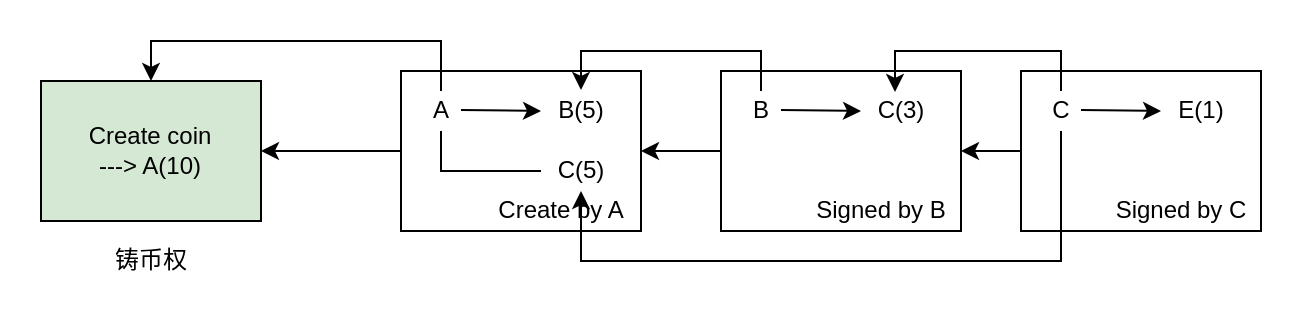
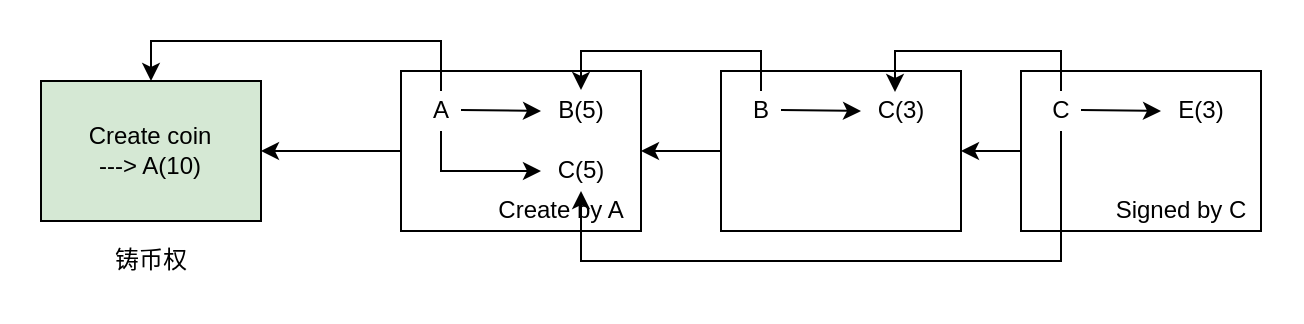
node "E(1)": label "E(1)" -> "E(3)"
edge "A" -- "C(5)": arrowhead none -> classic
node "Signed by B": removed
